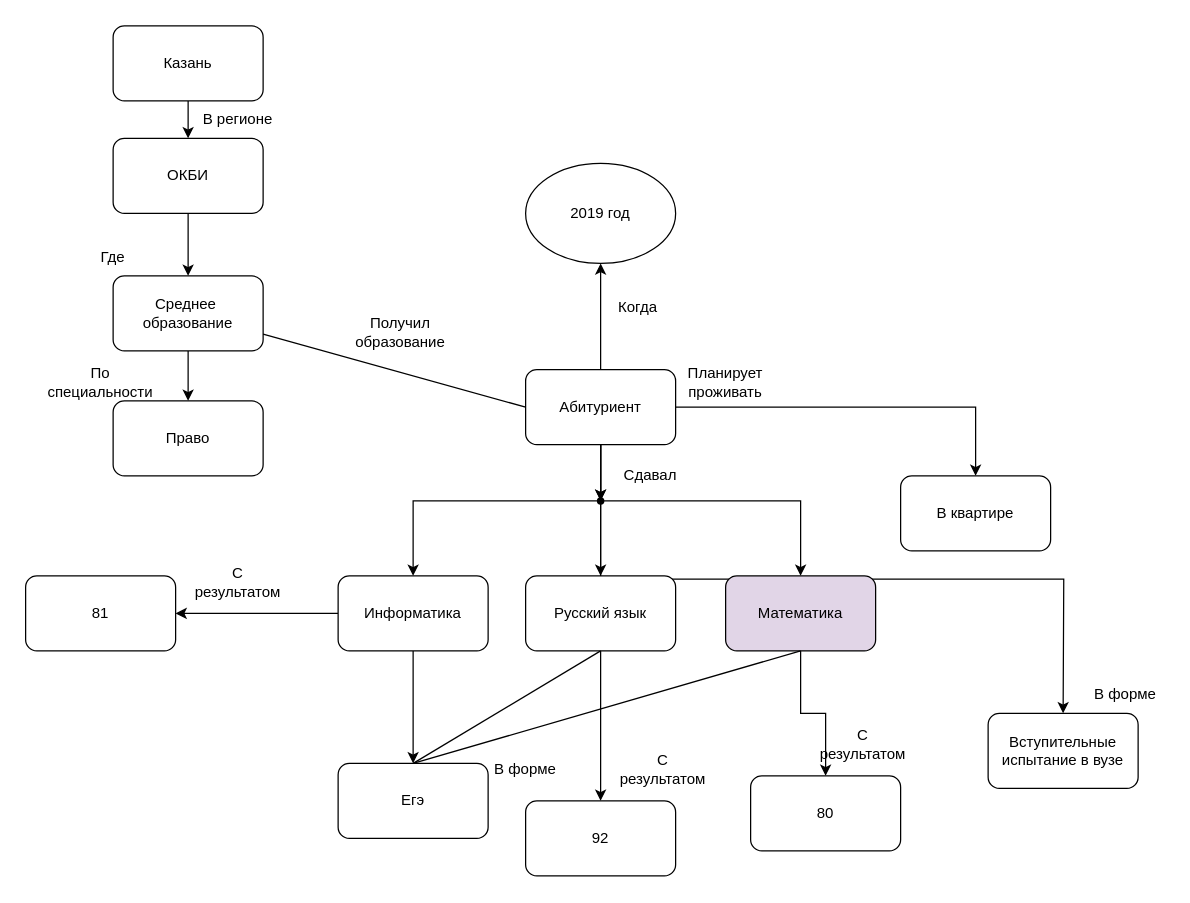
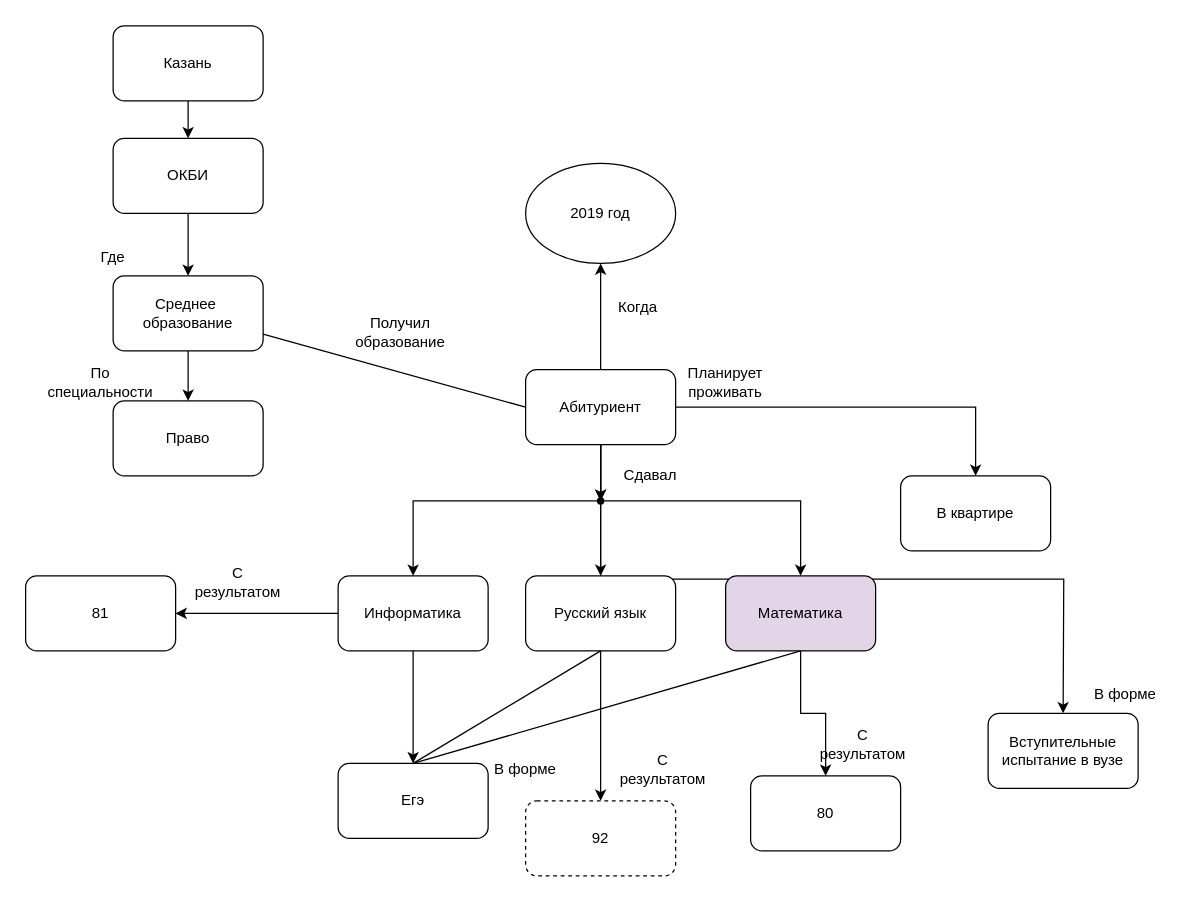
node "В регионе": removed
node "92": style solid -> dashed
